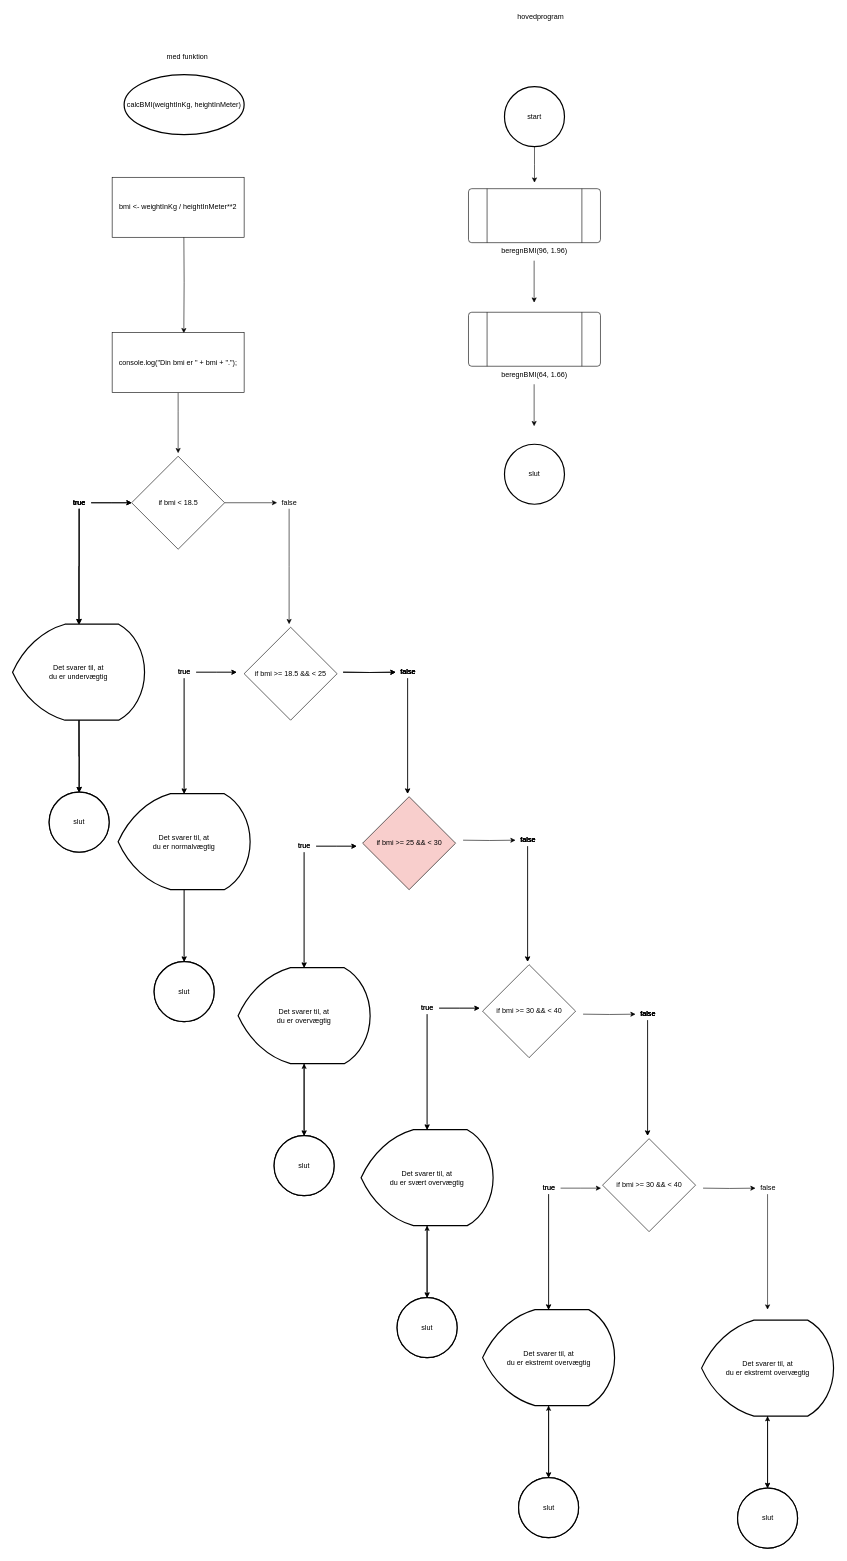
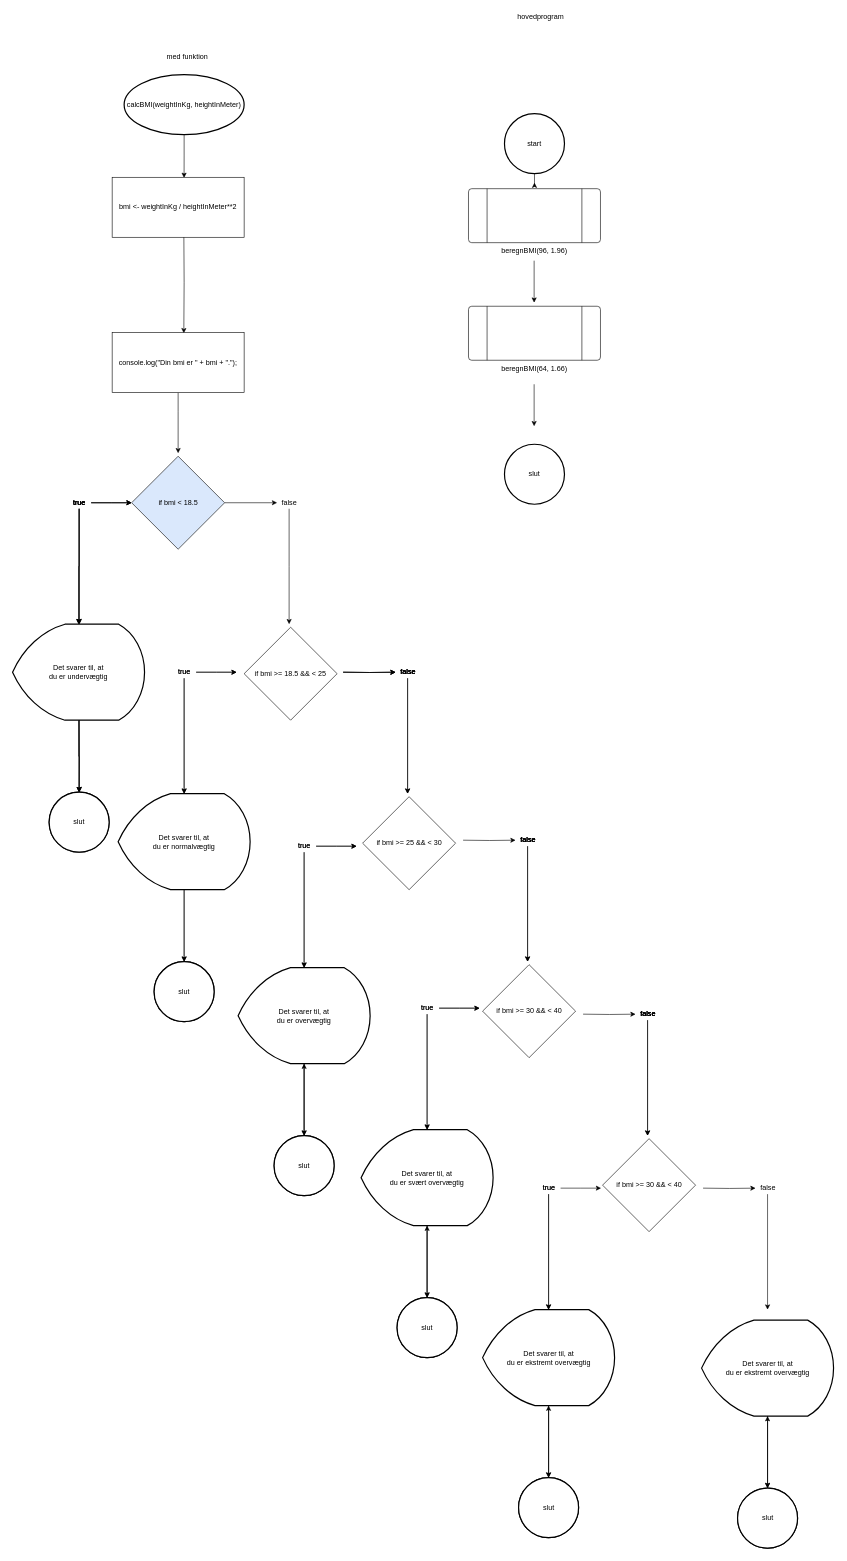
node "start": moved (534, 117) -> (534, 144)
edge "calcBMI(weightInKg, heightInMeter)" -> "bmi <- weightInKg / heightInMeter**2": added
node "beregnBMI(64, 1.66)": moved (534, 339) -> (534, 333)
node "if bmi < 18.5": fillcolor #ffffff -> #dae8fc
node "if bmi >= 25 && < 30": fillcolor #f8cecc -> #ffffff
